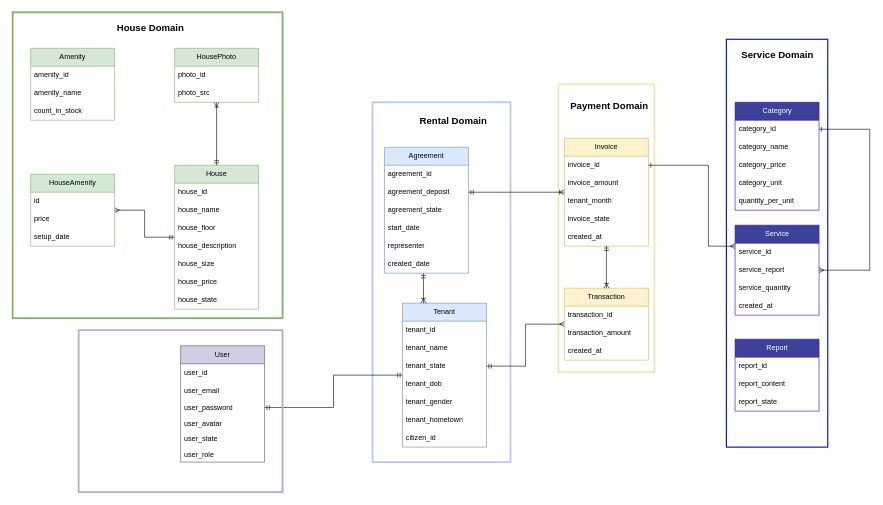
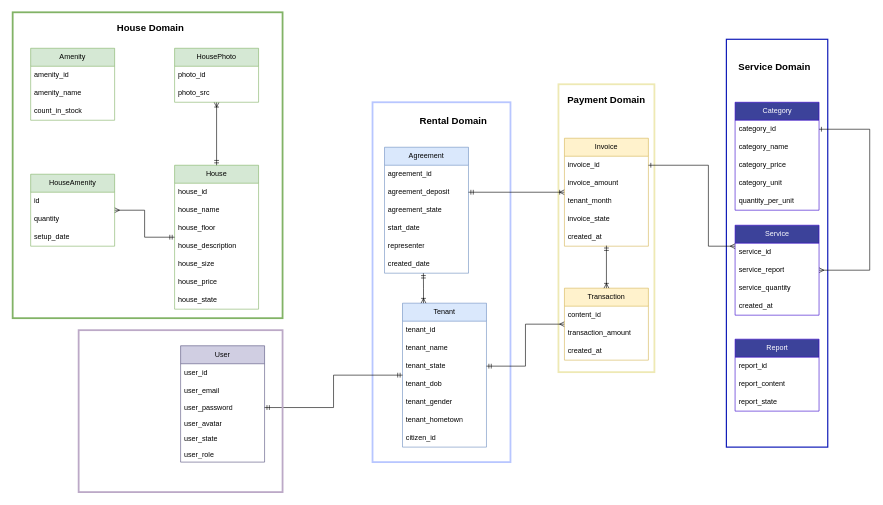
node "Service Domain": moved (777, 54) -> (774, 66)
node "Payment Domain": moved (609, 105) -> (606, 99)
node "price": label "price" -> "quantity"
node "transaction_id": label "transaction_id" -> "content_id"
